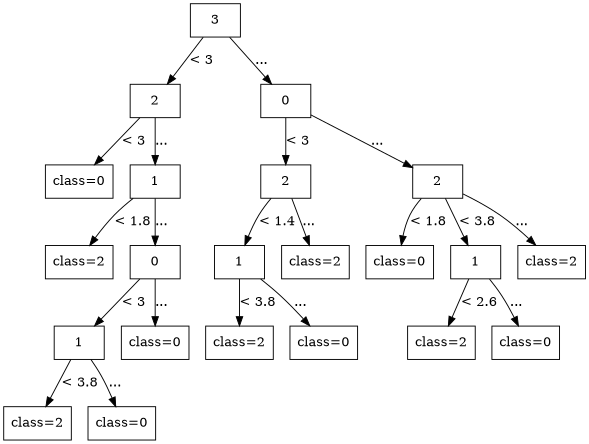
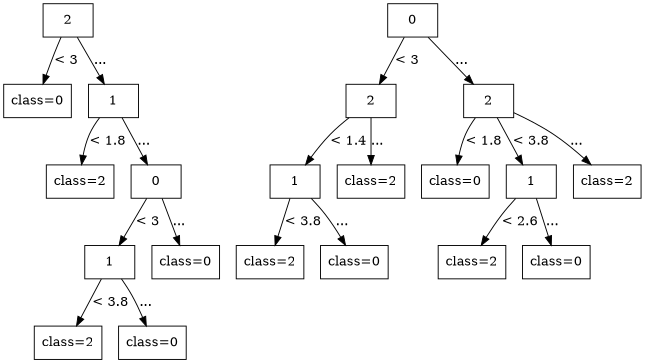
node "3": removed
